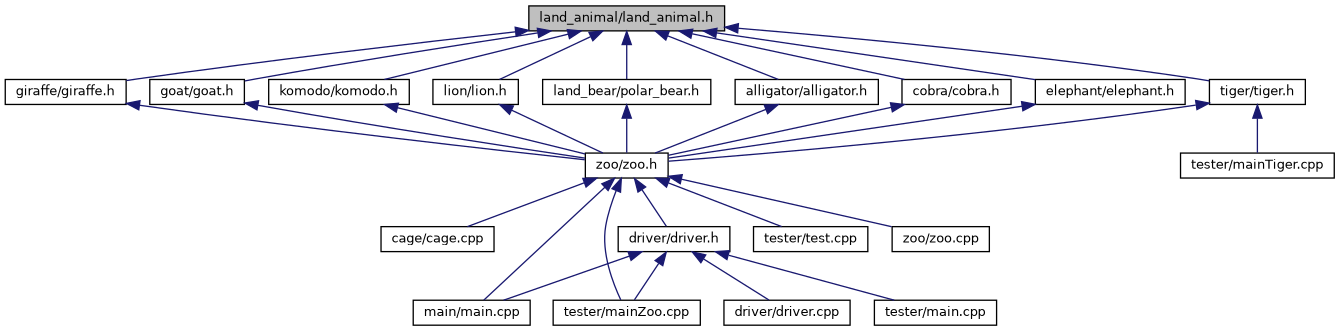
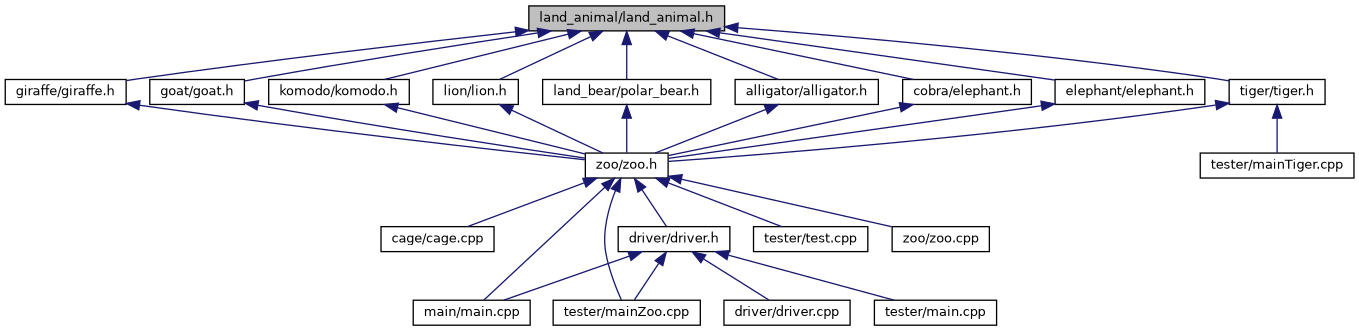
node "cobra/cobra.h": label "cobra/cobra.h" -> "cobra/elephant.h"
